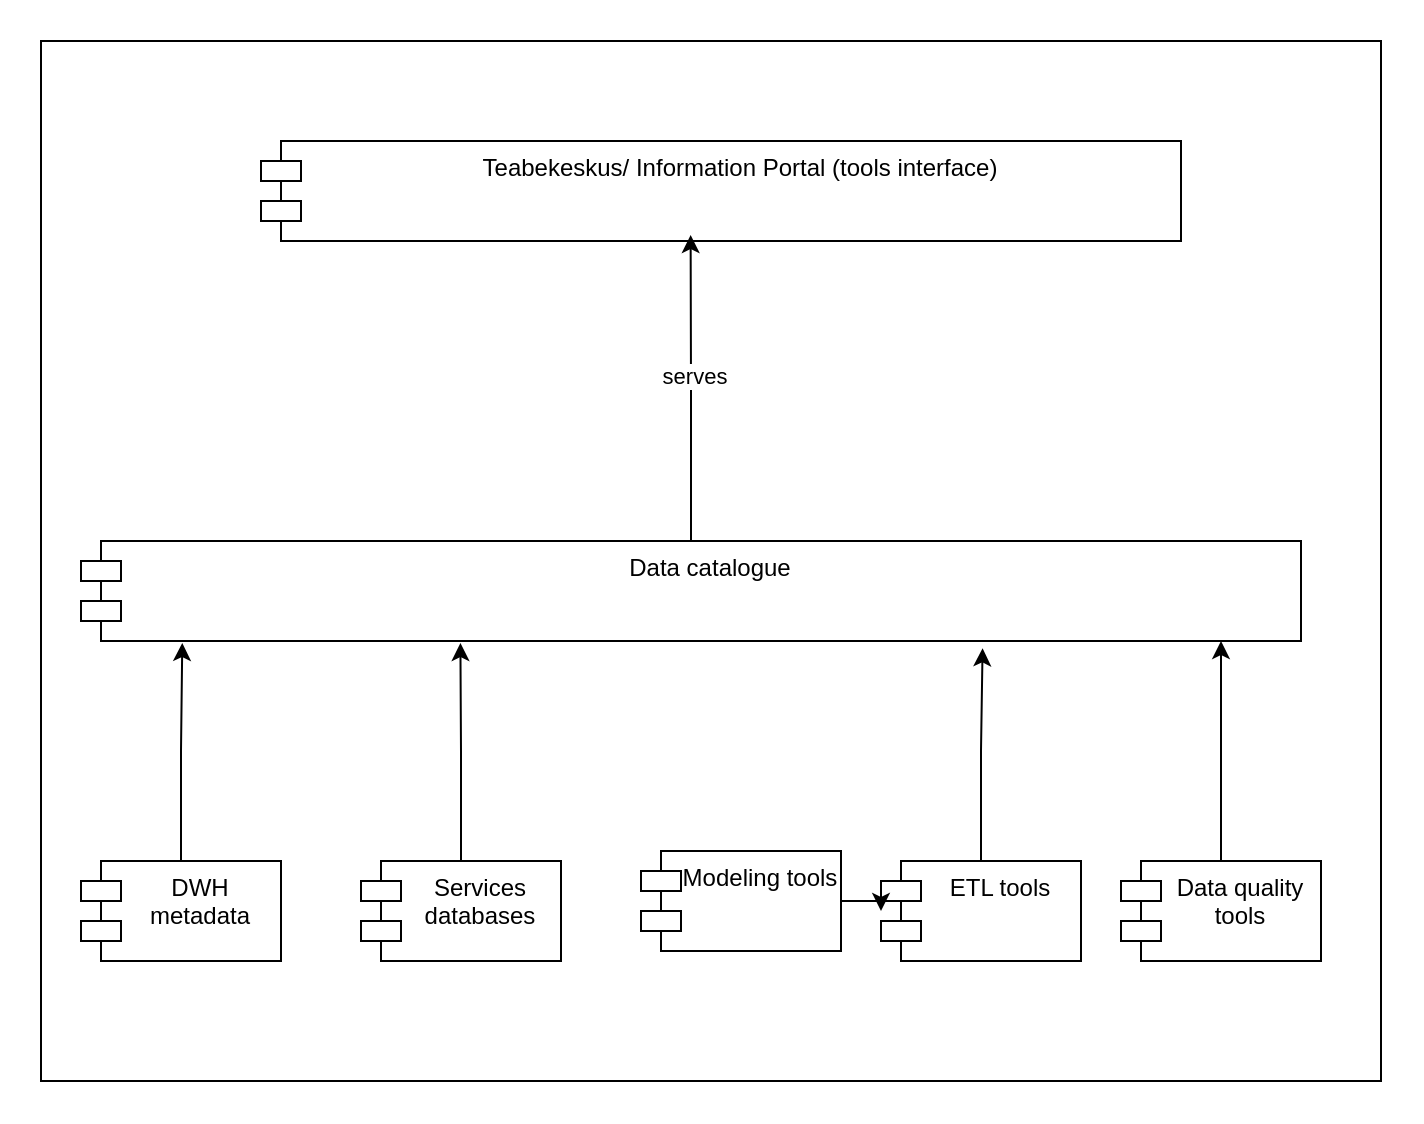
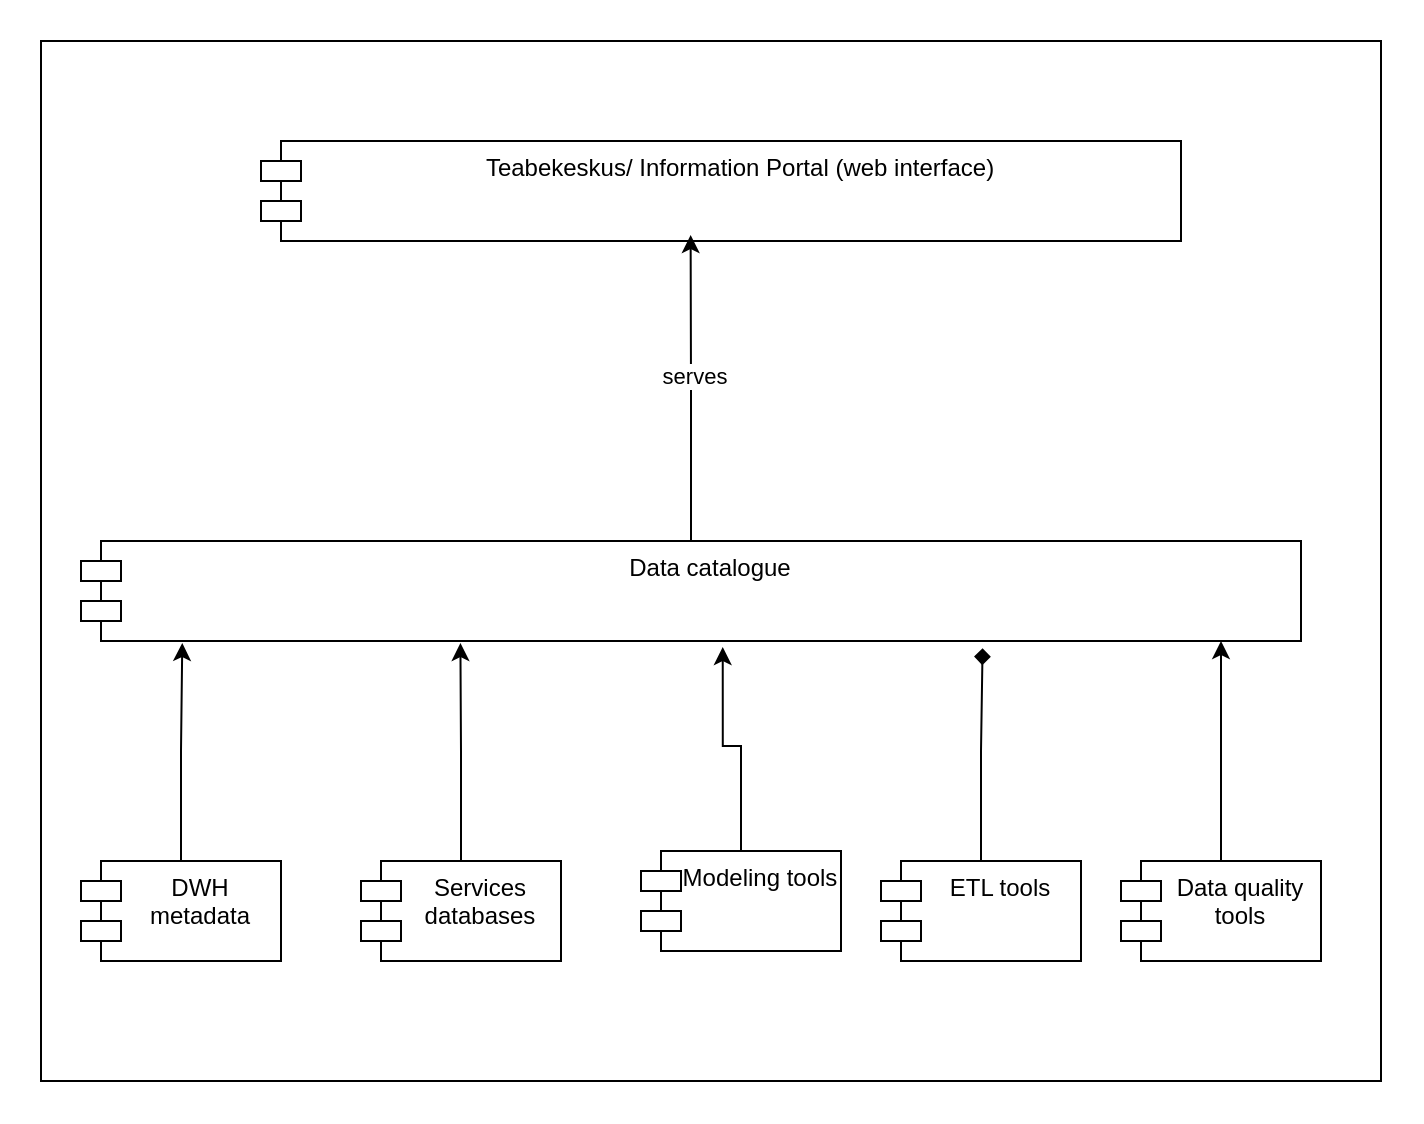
node "Teabekeskus/ Information Portal (tools interface)": label "Teabekeskus/ Information Portal (tools interface)" -> "Teabekeskus/ Information Portal (web interface)"
edge "ETL tools" -> "Data catalogue": arrowhead classic -> diamond
edge "Modeling tools" -> "ETL tools": now "Modeling tools" -> "Data catalogue"
